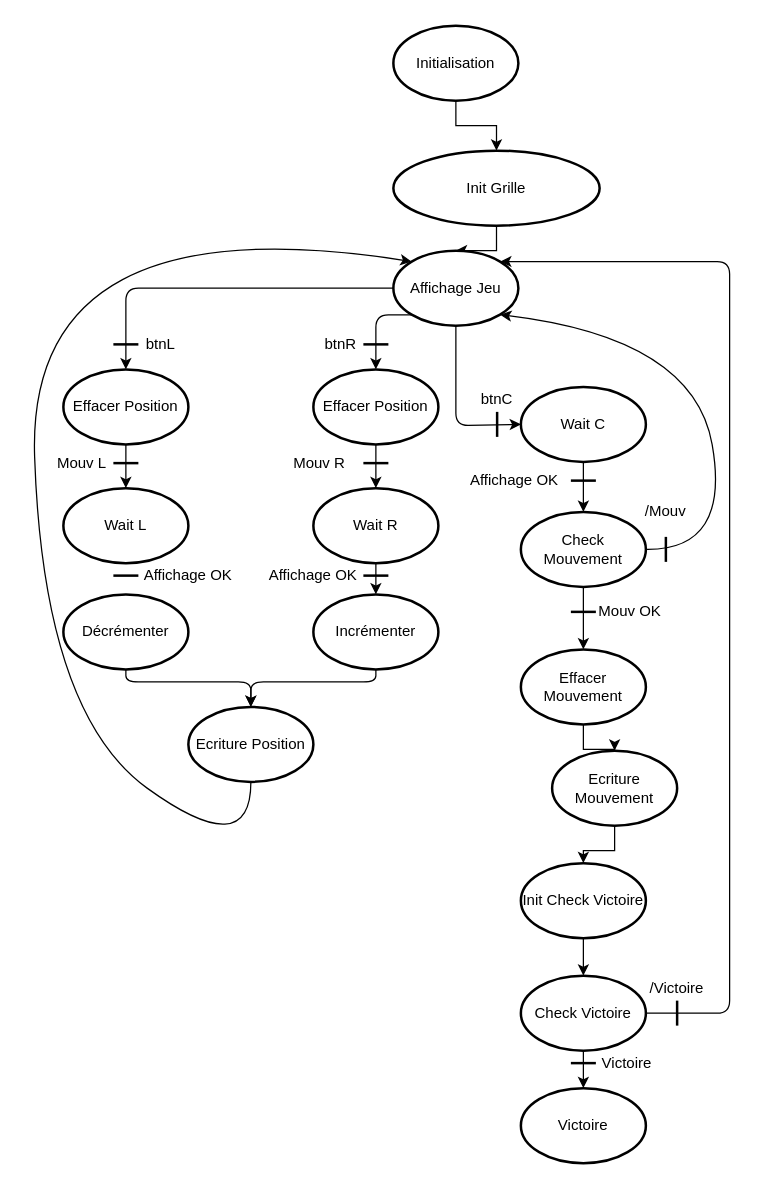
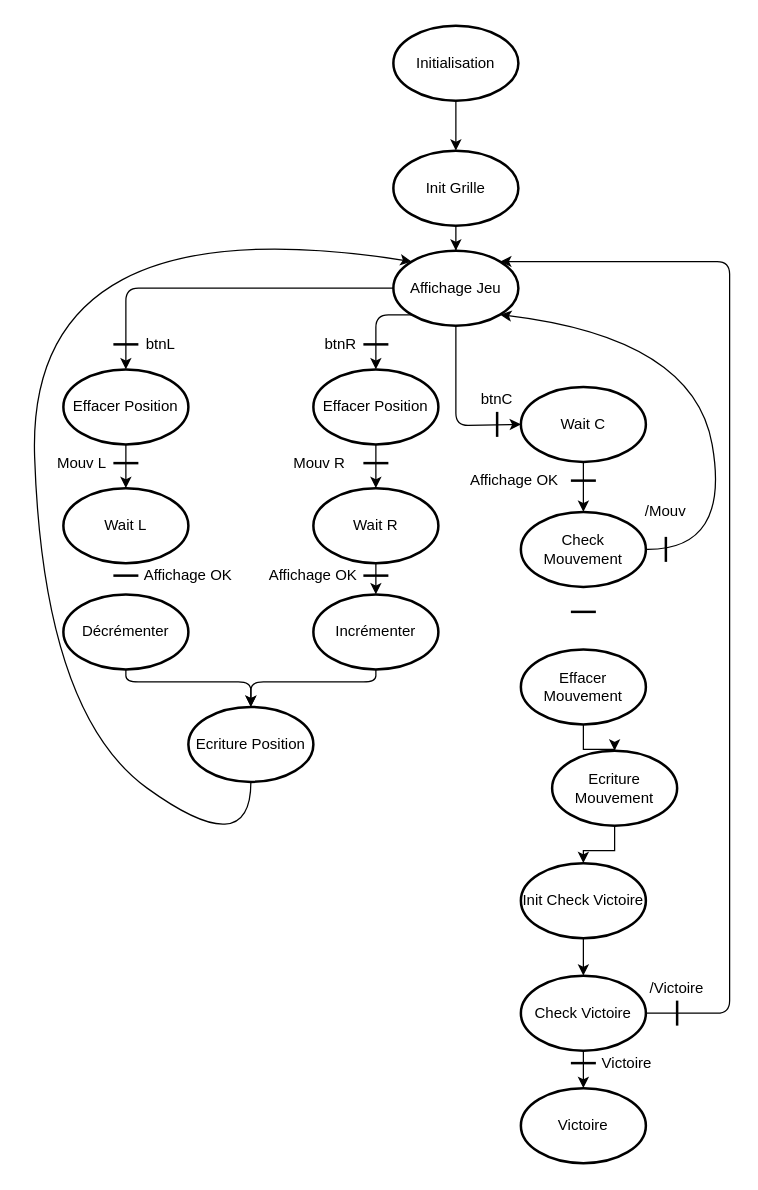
node "Init Grille": size 206x75 -> 125x75
node "Mouv OK": removed
edge "Check Mouvement" -> "Effacer Mouvement": removed
